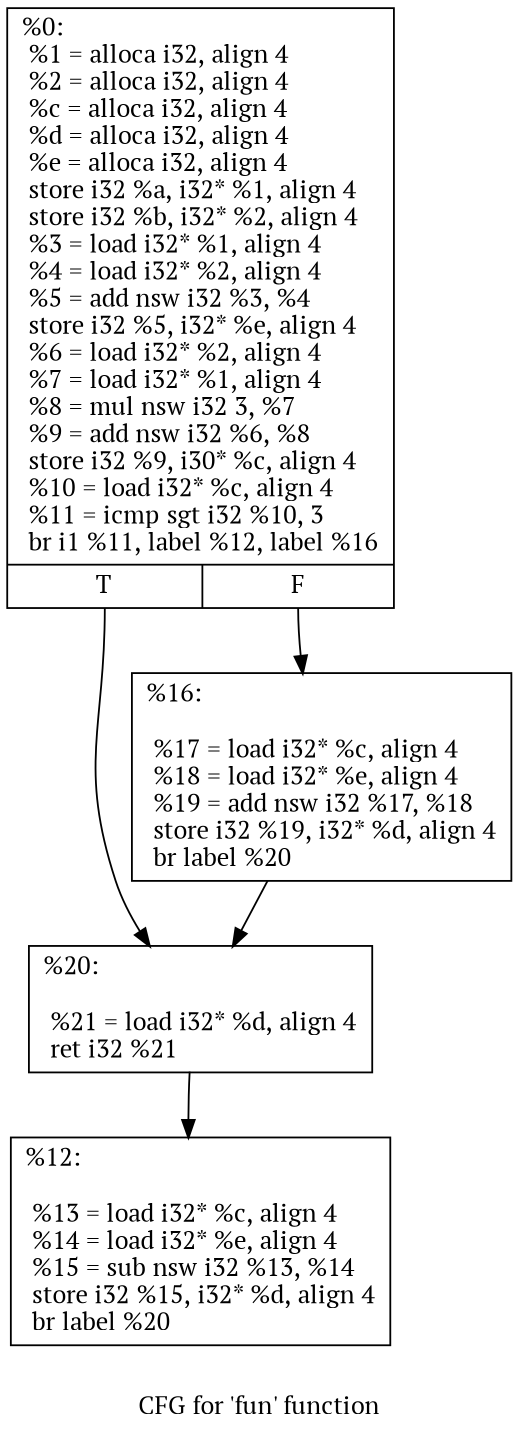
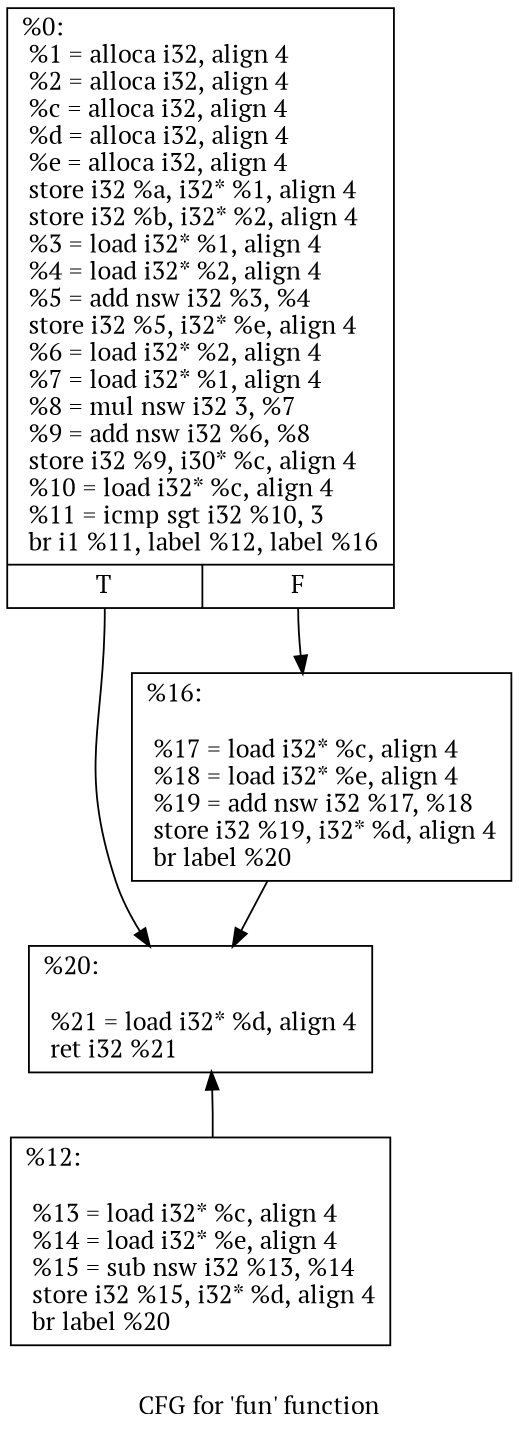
edge "%20:" -> "%12:": reversed
